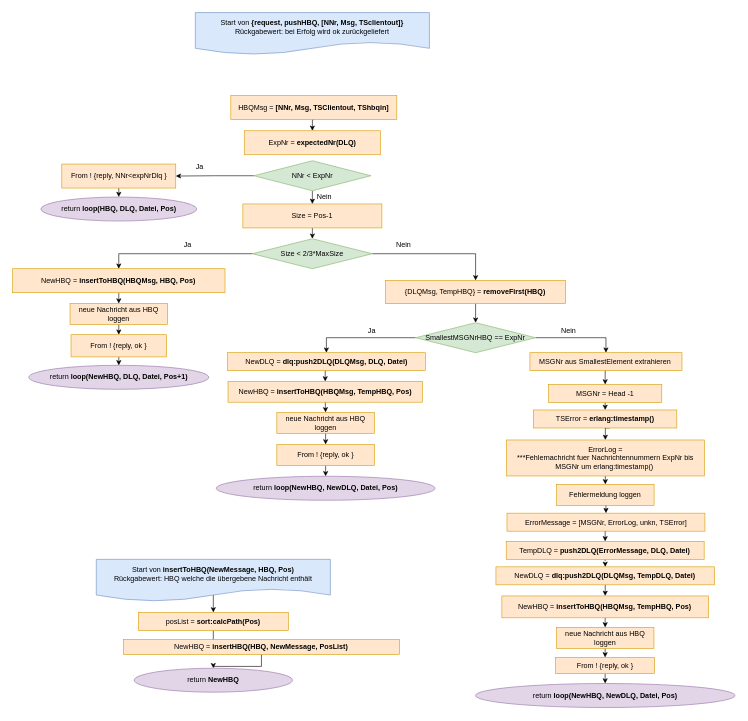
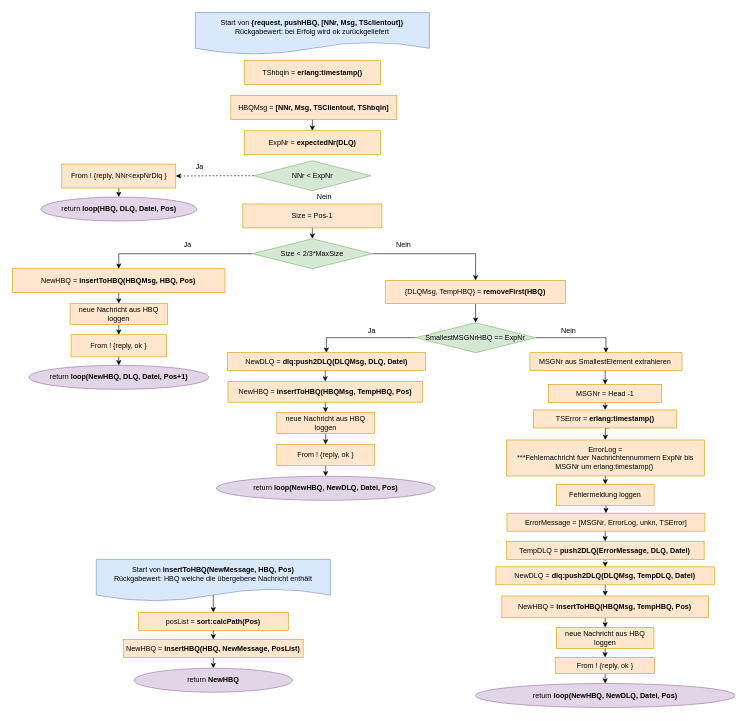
node "TShbqin = erlang:timestamp()": added
edge "NNr < ExpNr" -> "From ! {reply, NNr<expNrDlq }": style solid -> dashed
edge "NNr < ExpNr" -> "Size = Pos-1": removed
node "NewHBQ = insertHBQ(HBQ, NewMessage, PosList)": size 276x15 -> 180x18
